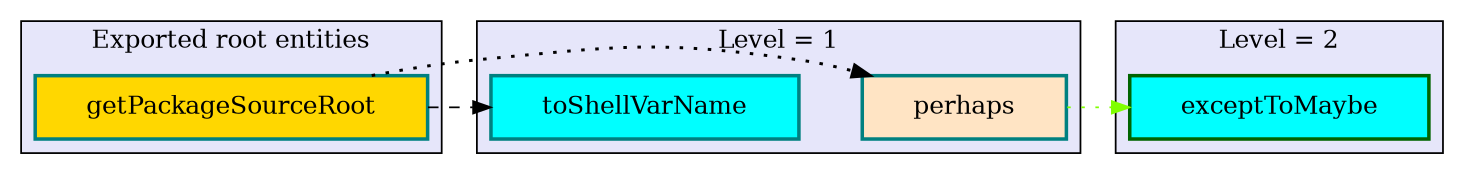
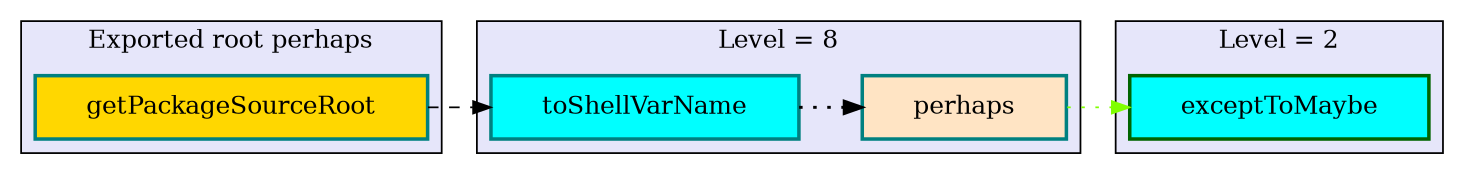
cluster "Exported root entities": label "Exported root entities" -> "Exported root perhaps"
cluster "Level = 1": label "Level = 1" -> "Level = 8"
edge "getPackageSourceRoot" -> "perhaps": now "toShellVarName" -> "perhaps"
